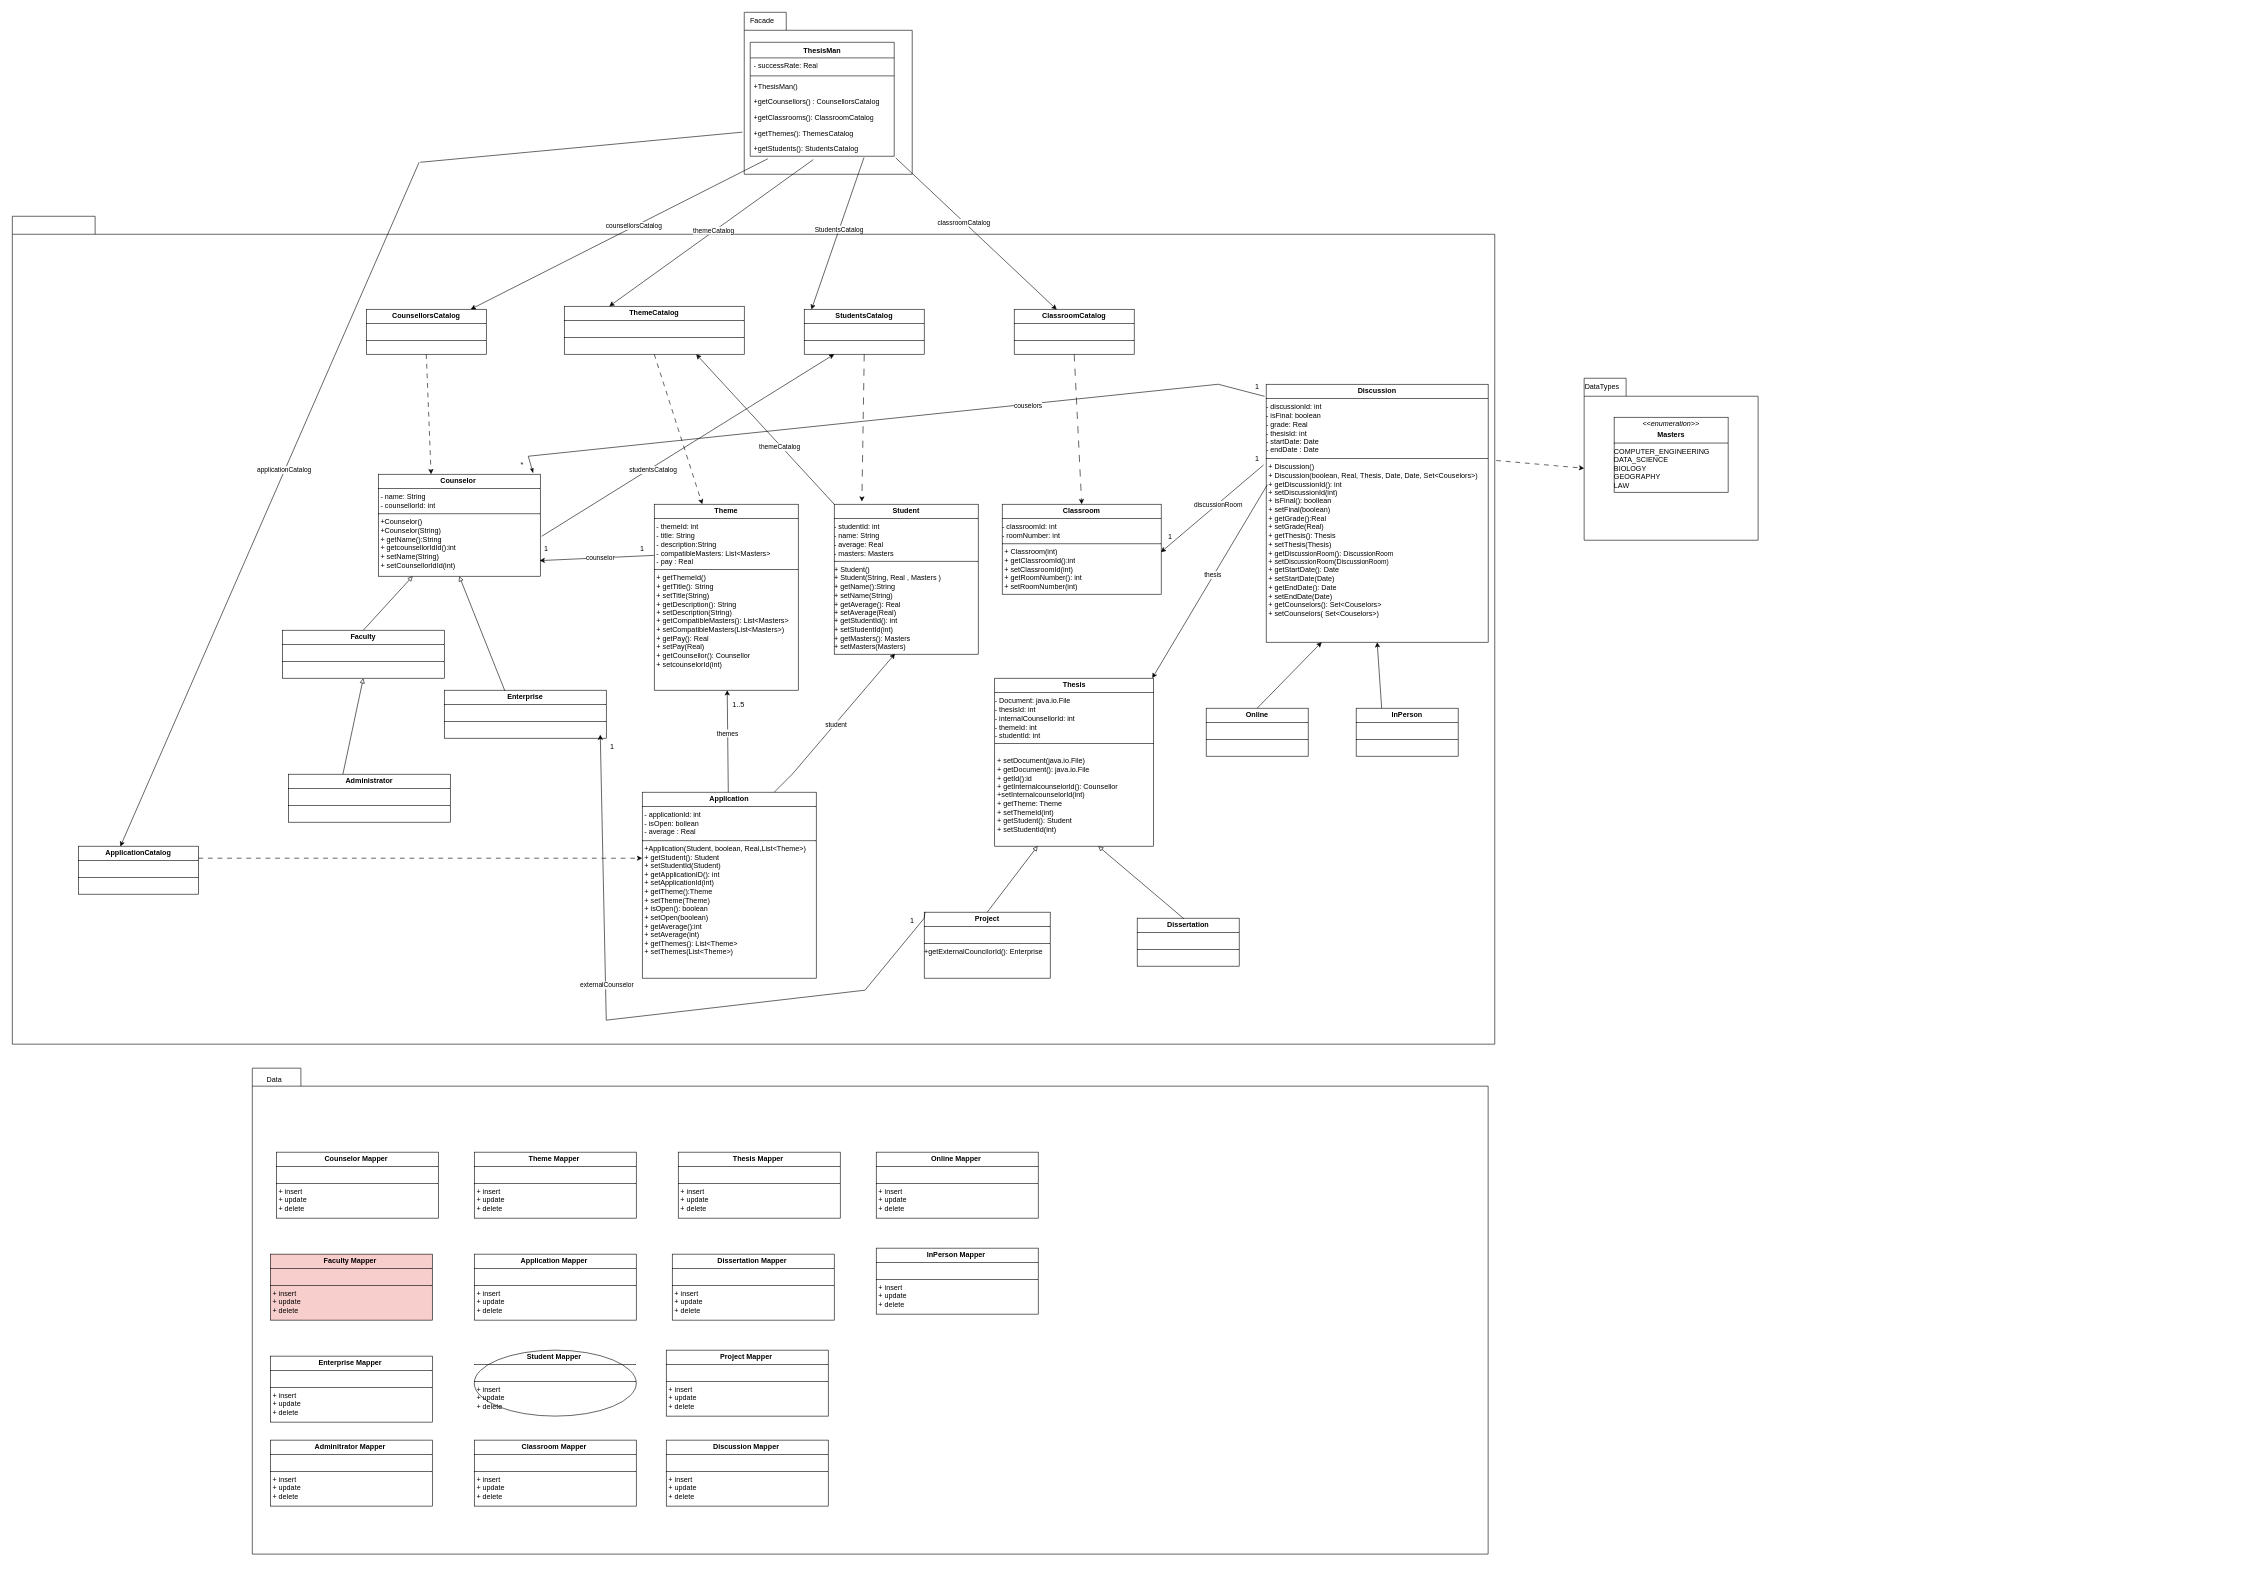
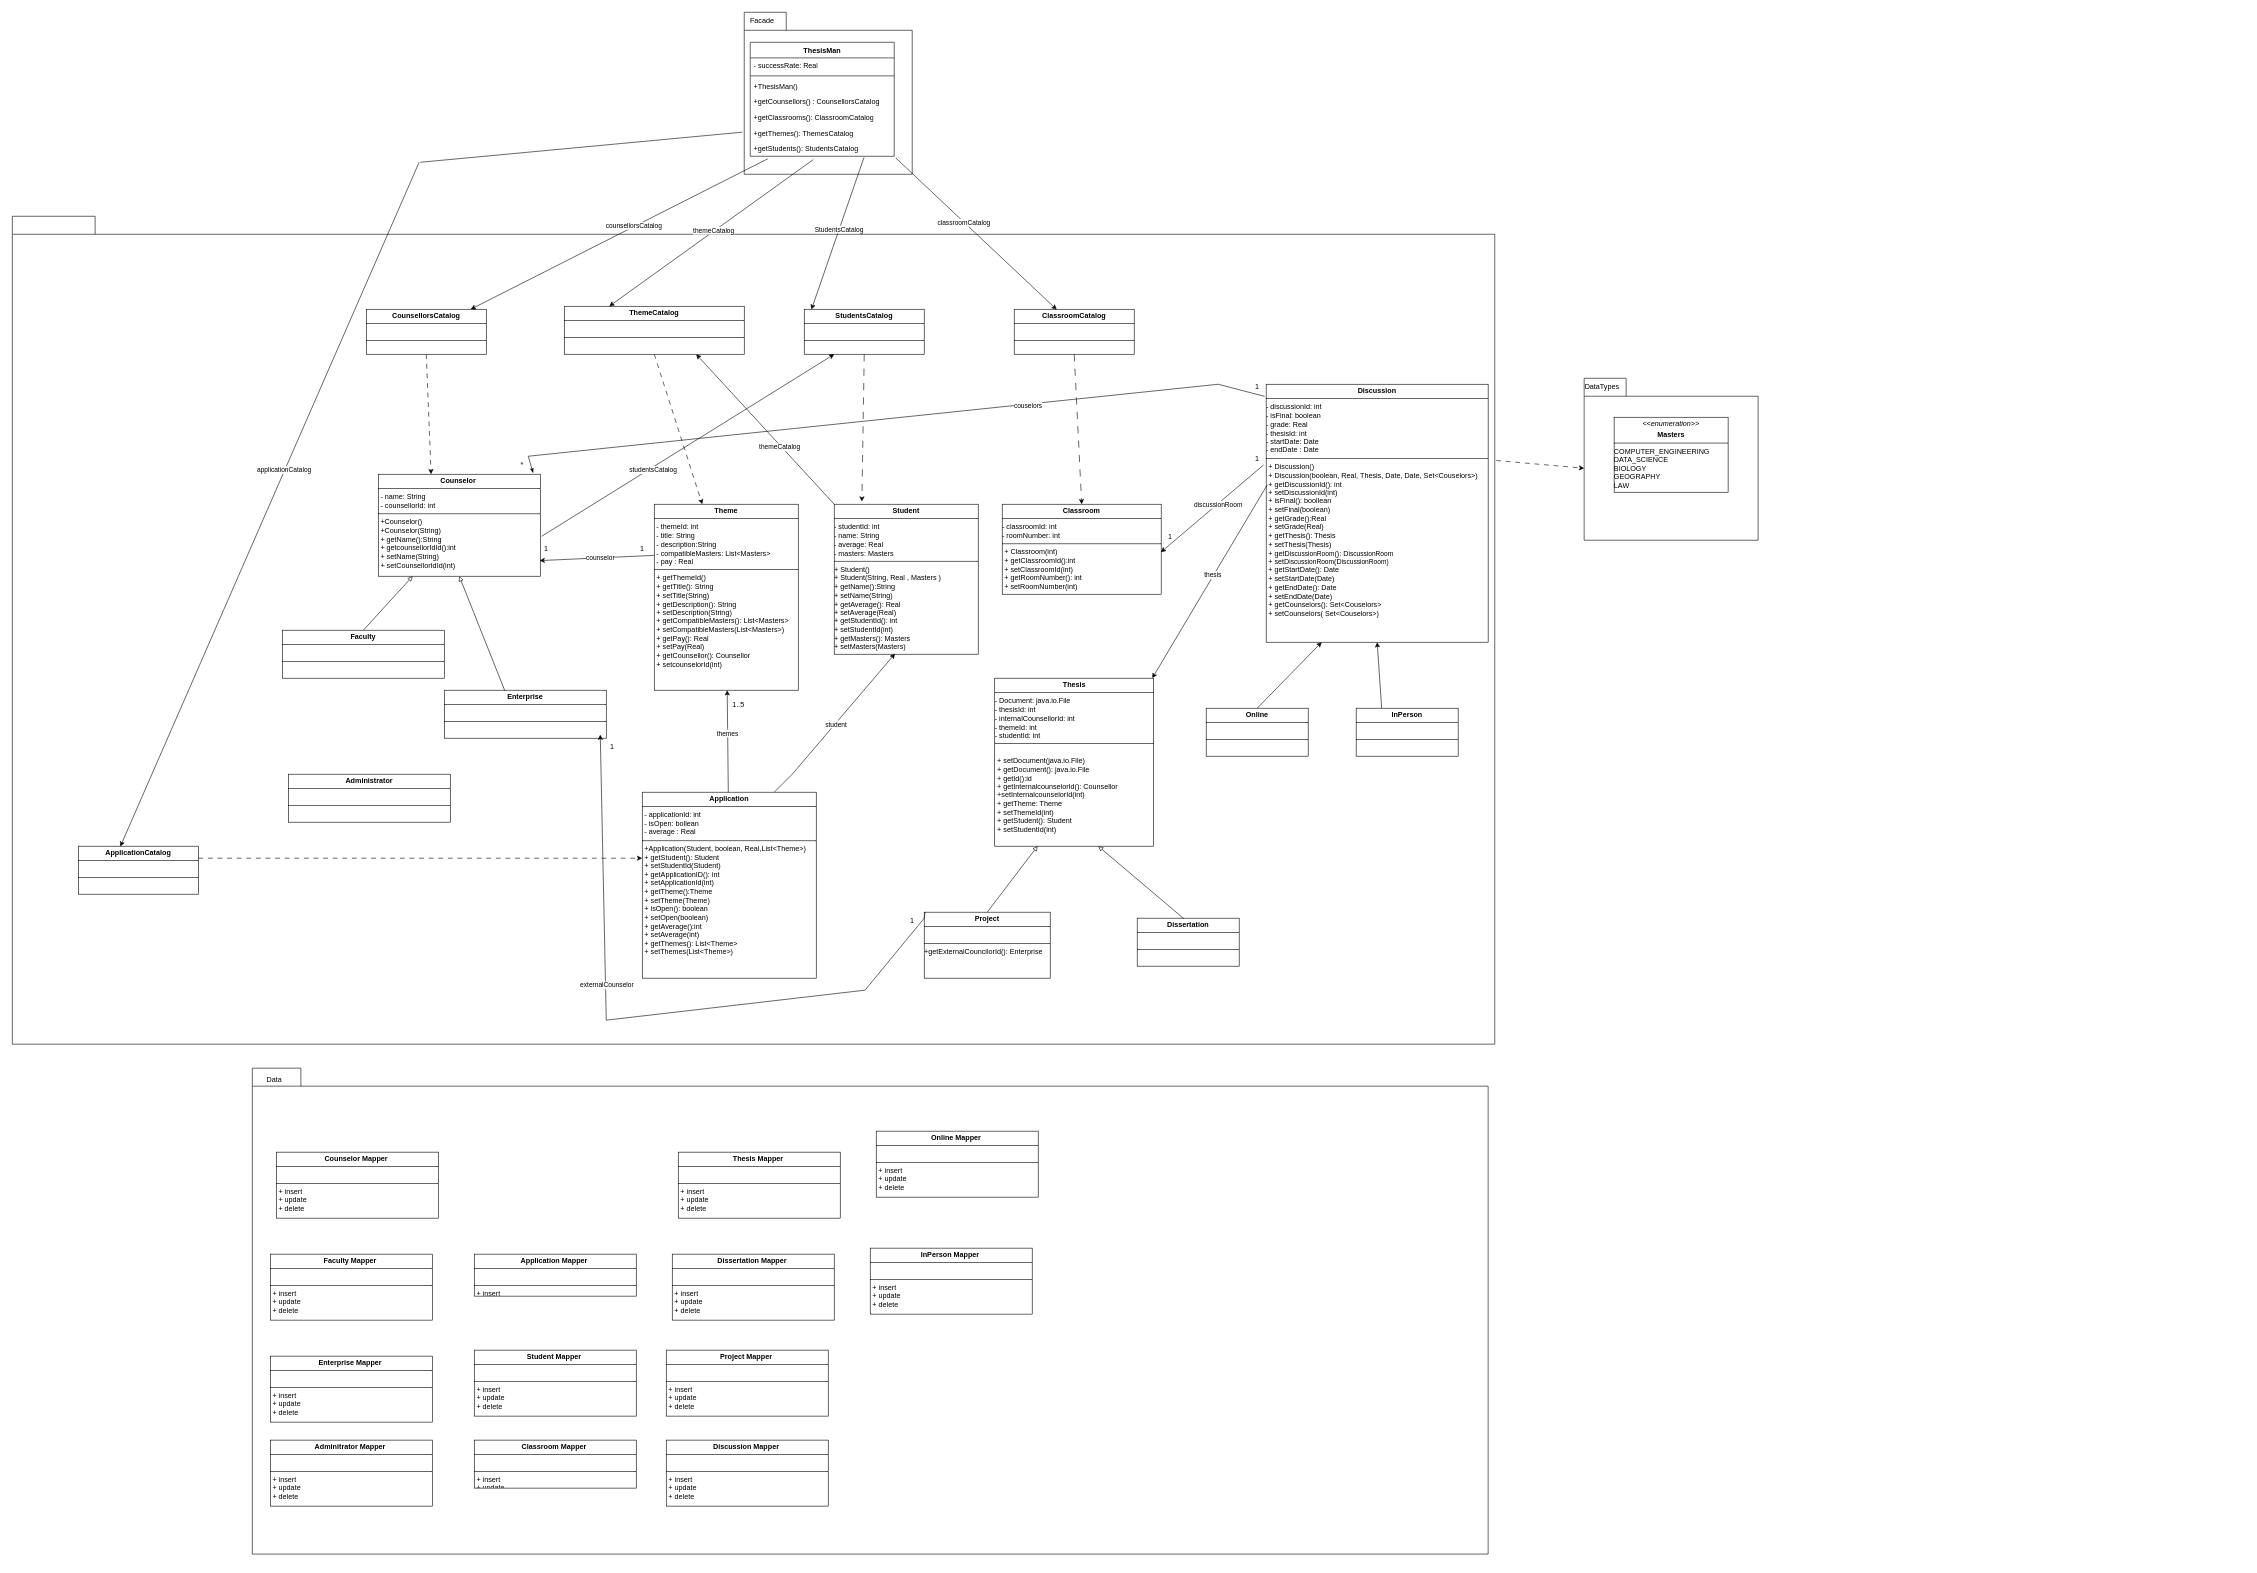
edge "Administrator" -> "Faculty": removed
node "Theme Mapper + insert + update + delete": removed
node "Online Mapper + insert + update + delete": moved (957, 1185) -> (957, 1164)
node "InPerson Mapper + insert + update + delete": moved (957, 1281) -> (951, 1281)
node "Faculty Mapper + insert + update + delete": fillcolor #f8cecc -> #ffffff
node "Application Mapper + insert + update + delete": size 162x66 -> 162x42
node "Student Mapper + insert + update + delete": shape ellipse -> rectangle
node "Classroom Mapper + insert + update + delete": size 162x66 -> 162x48
